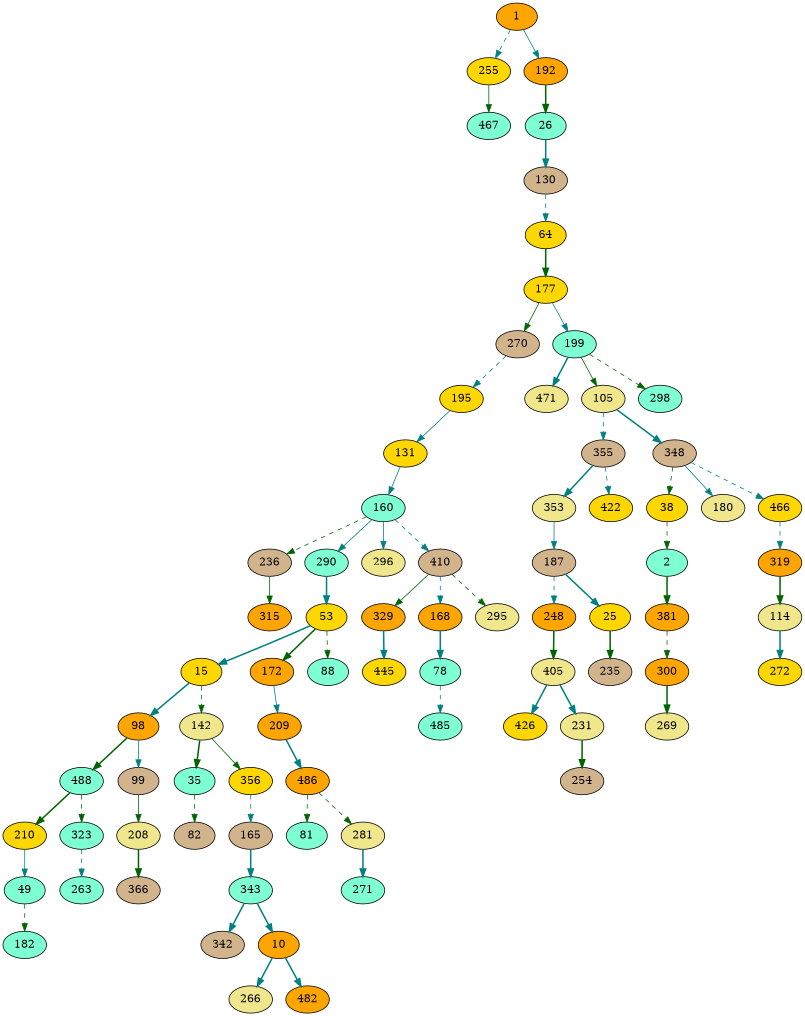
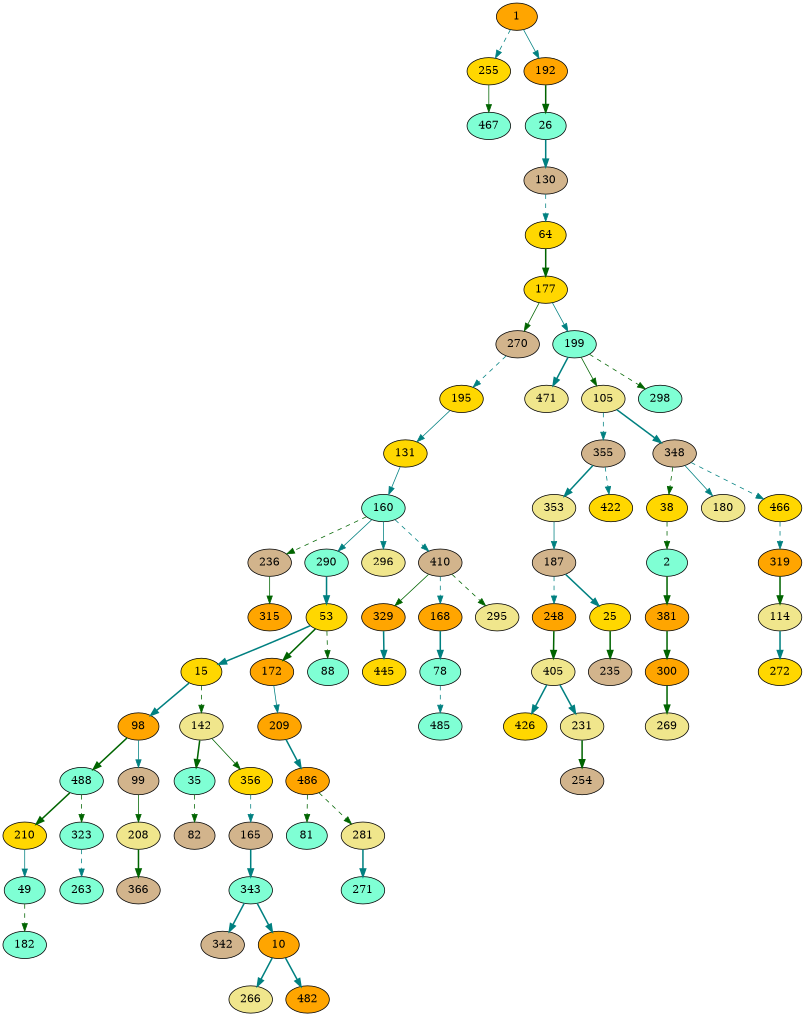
edge "381" -> "300": style dashed -> bold
